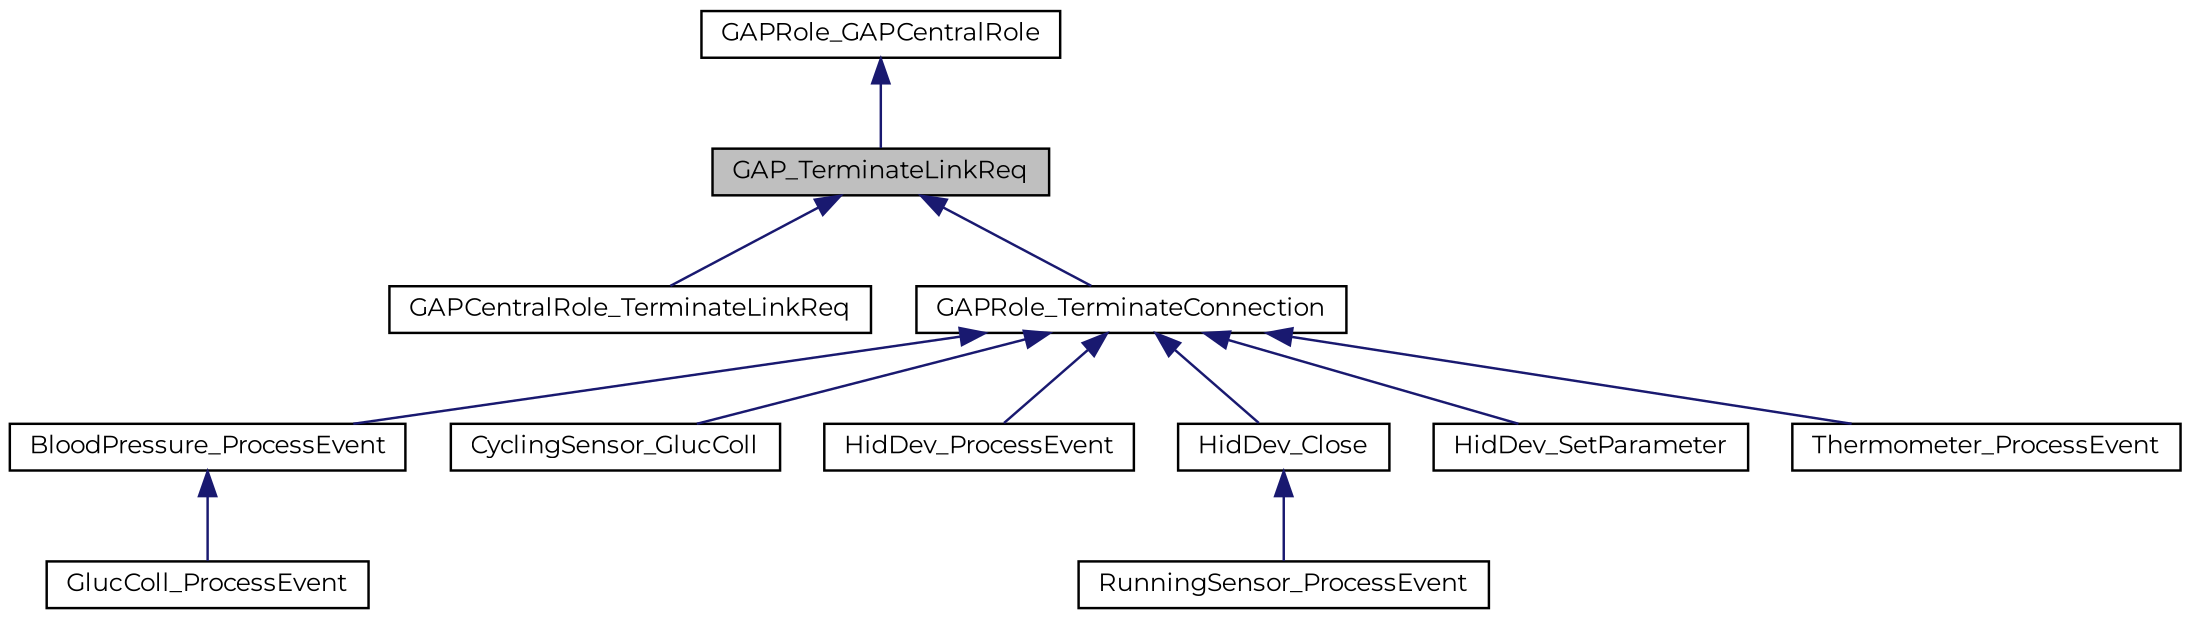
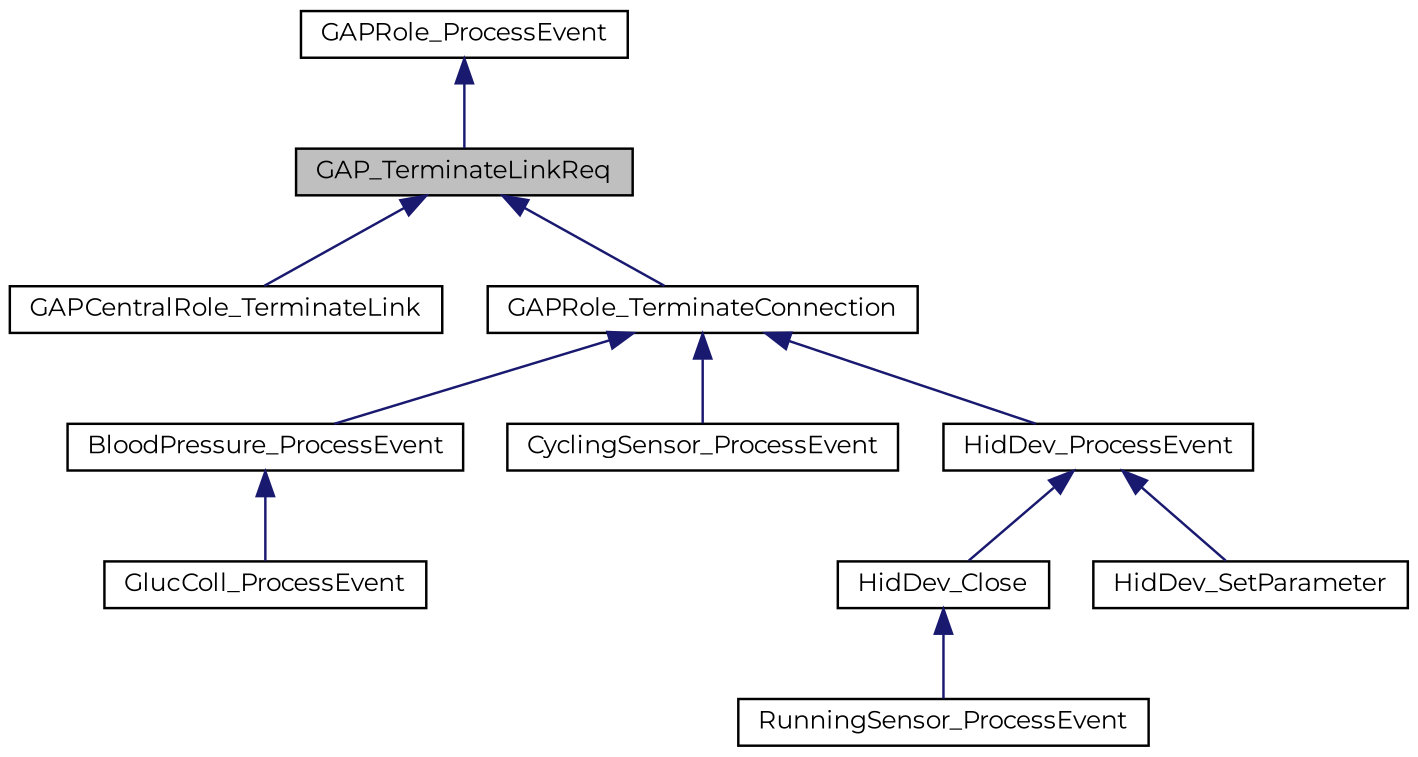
node "GAPRole_GAPCentralRole": label "GAPRole_GAPCentralRole" -> "GAPRole_ProcessEvent"
node "GAPCentralRole_TerminateLinkReq": label "GAPCentralRole_TerminateLinkReq" -> "GAPCentralRole_TerminateLink"
edge "HidDev_SetParameter" -> "GAPRole_TerminateConnection": now "HidDev_SetParameter" -> "HidDev_ProcessEvent"
edge "HidDev_Close" -> "GAPRole_TerminateConnection": now "HidDev_Close" -> "HidDev_ProcessEvent"
node "CyclingSensor_GlucColl": label "CyclingSensor_GlucColl" -> "CyclingSensor_ProcessEvent"
node "Thermometer_ProcessEvent": removed
